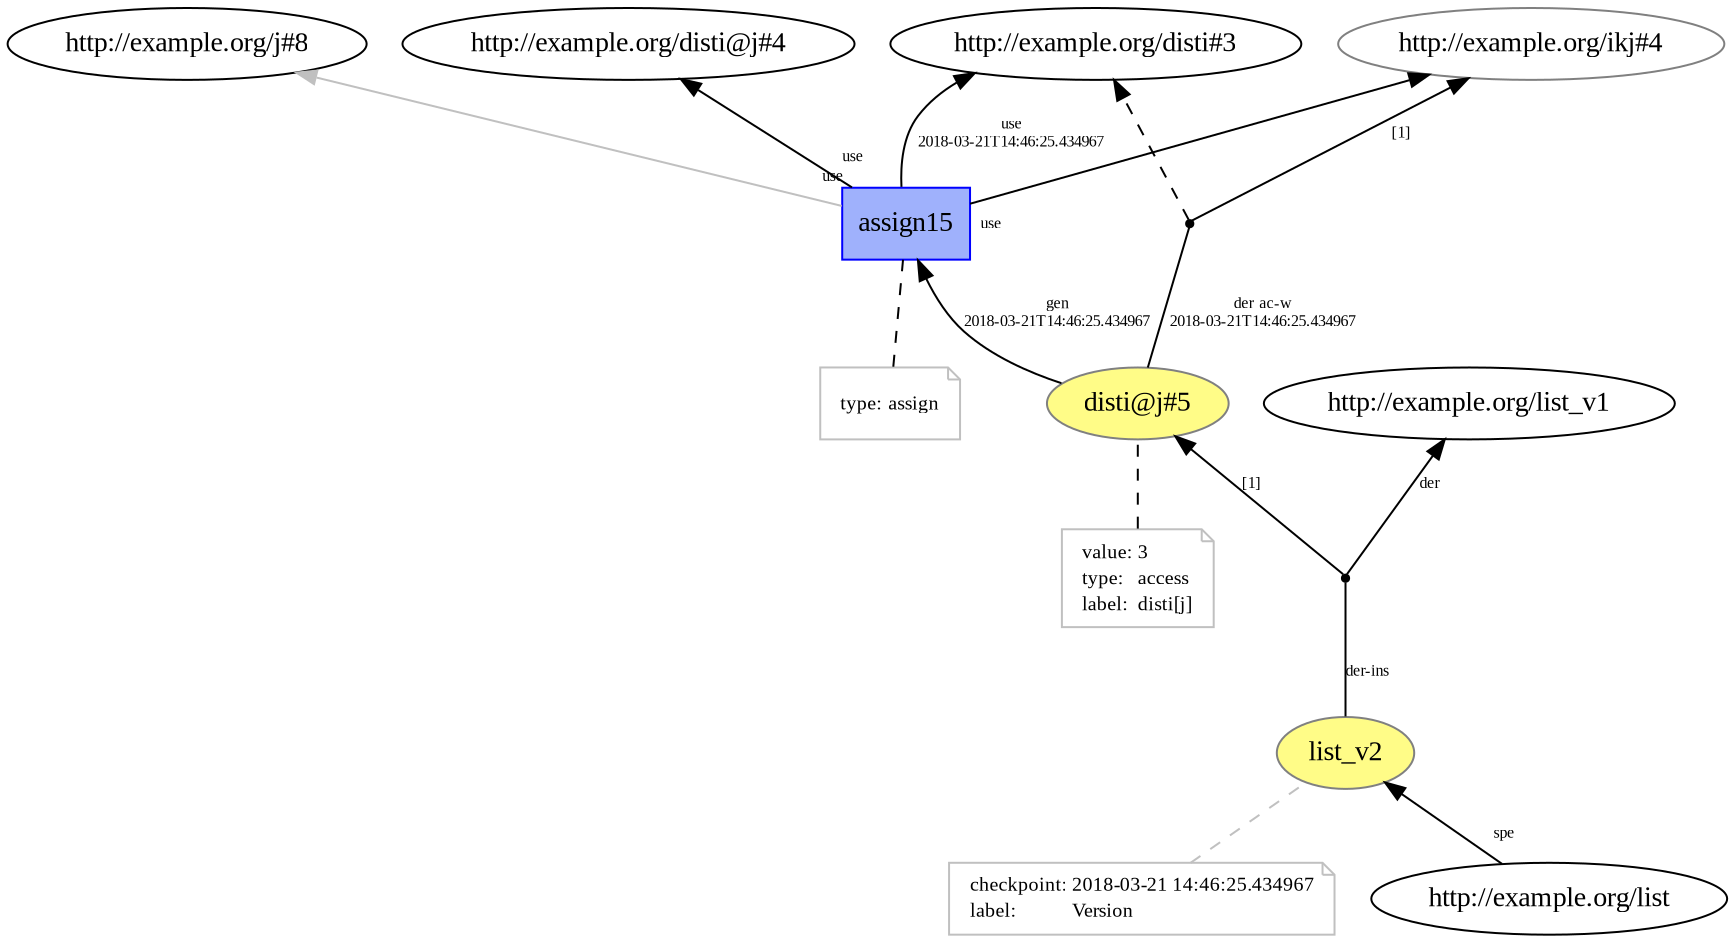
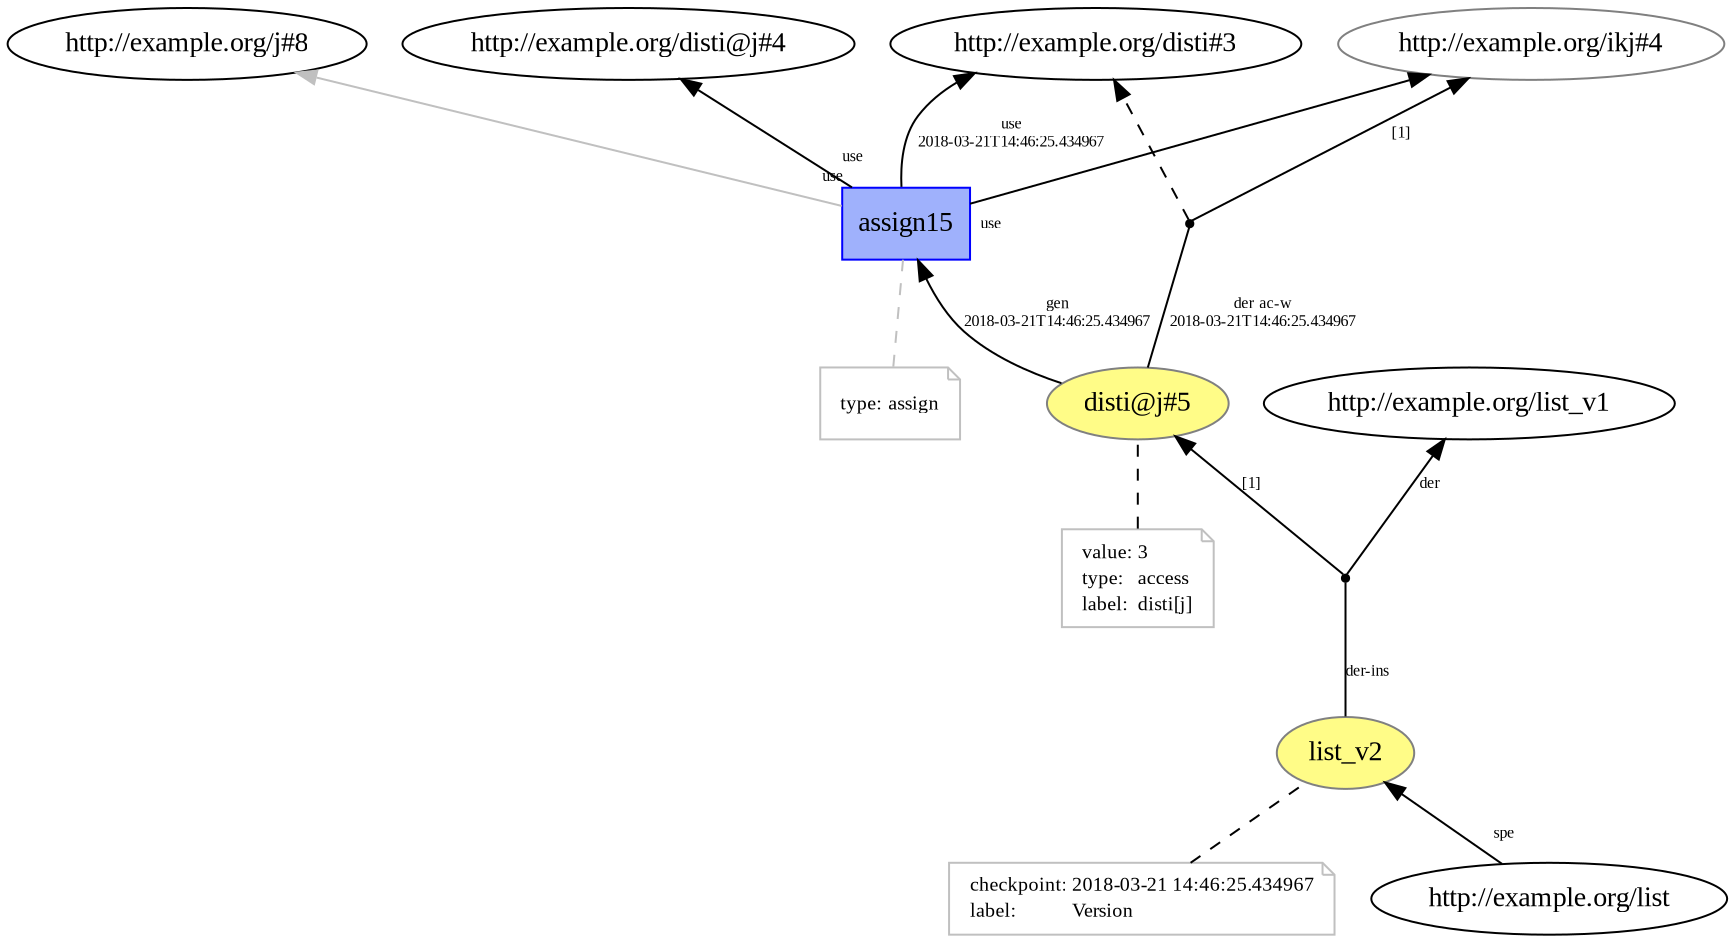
edge "assign15" -- "type:": color black -> gray
edge "list_v2" -- "checkpoint:": color gray -> black
